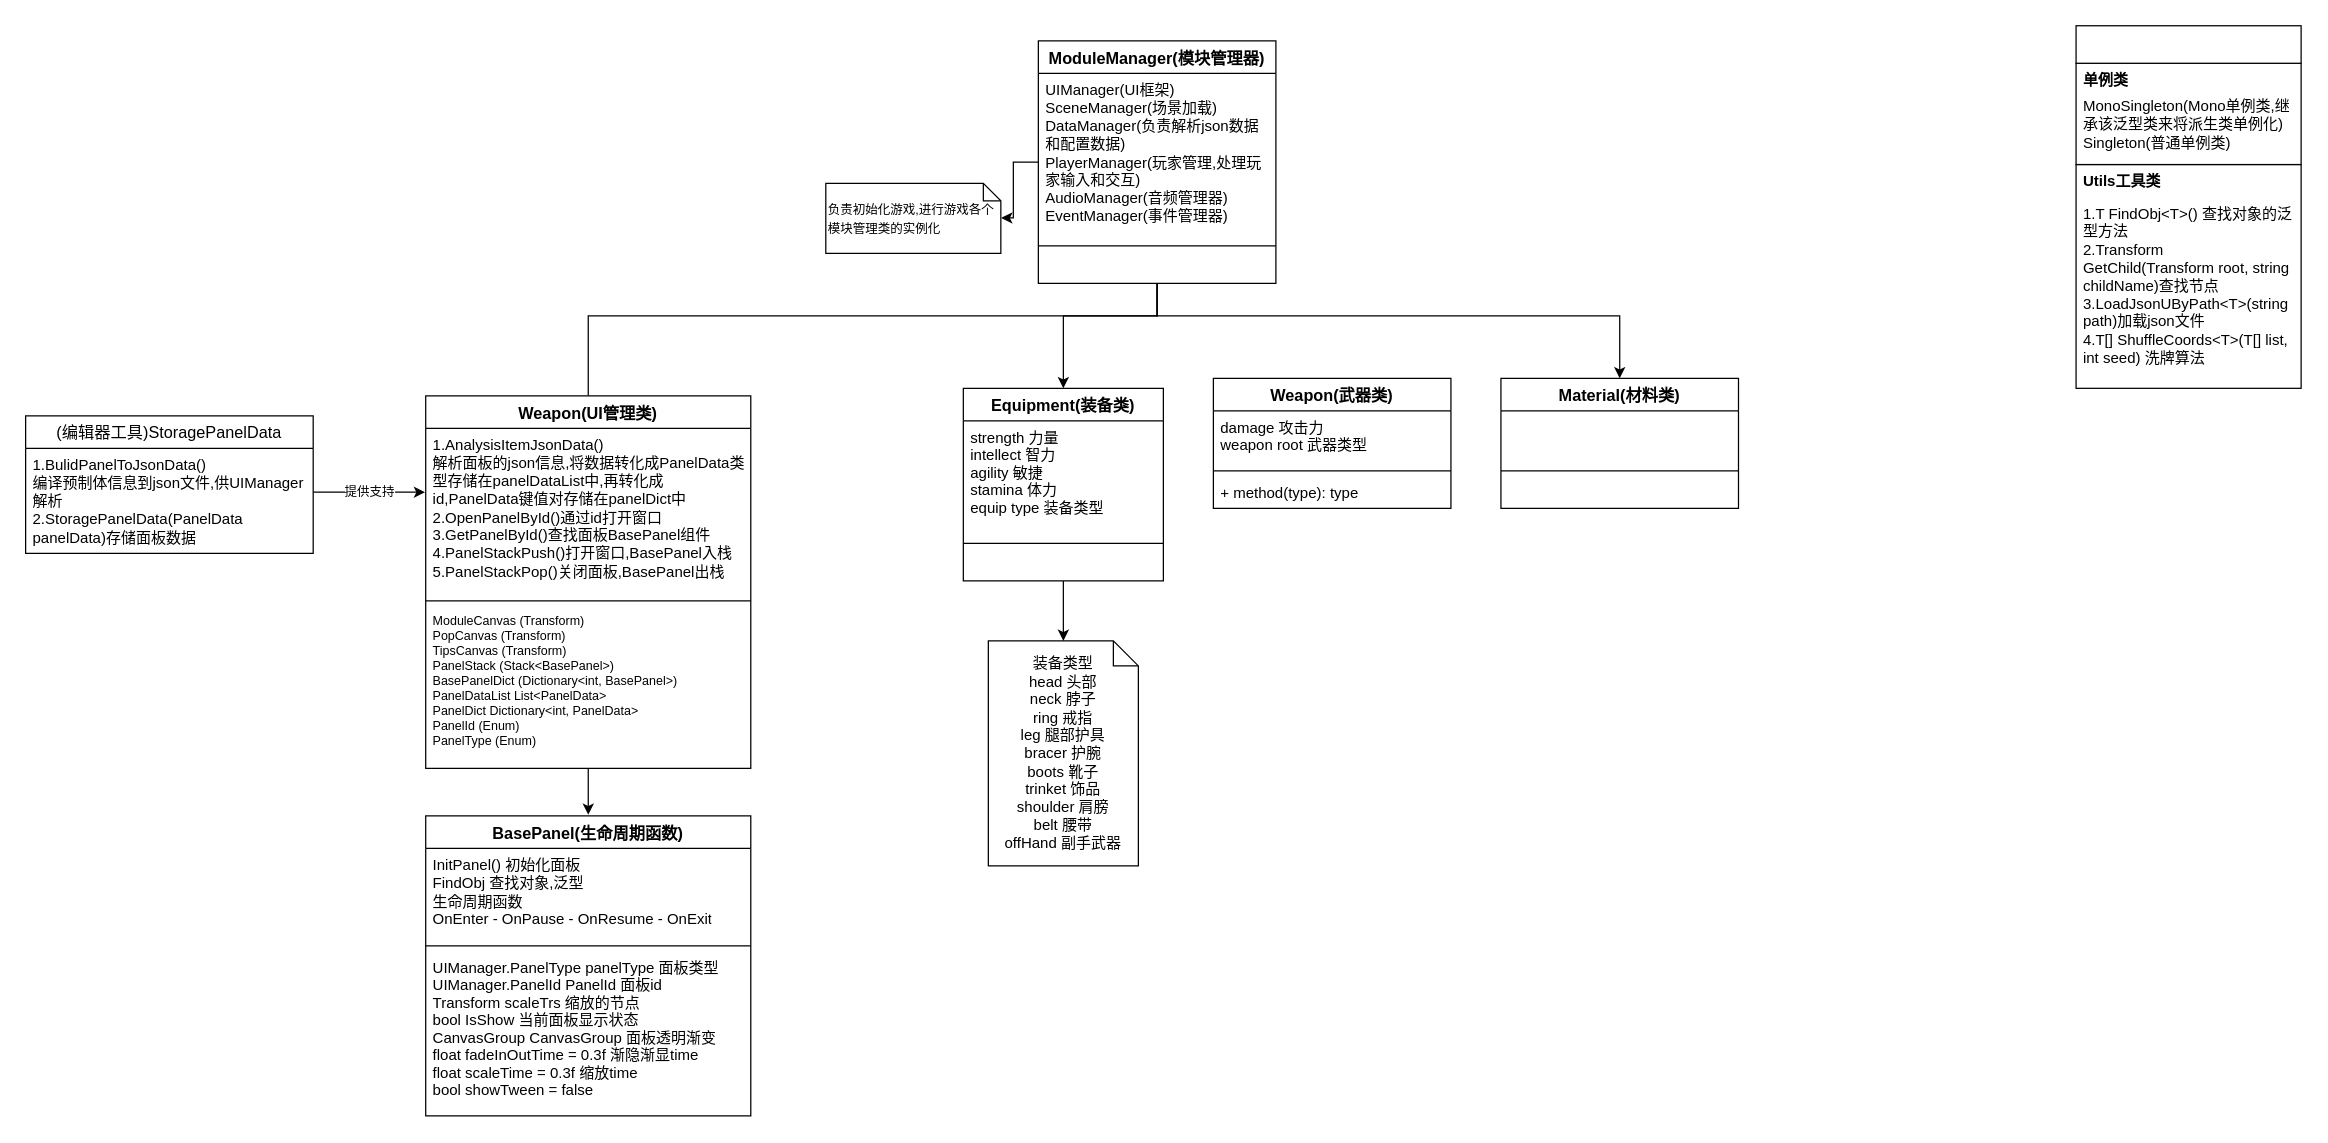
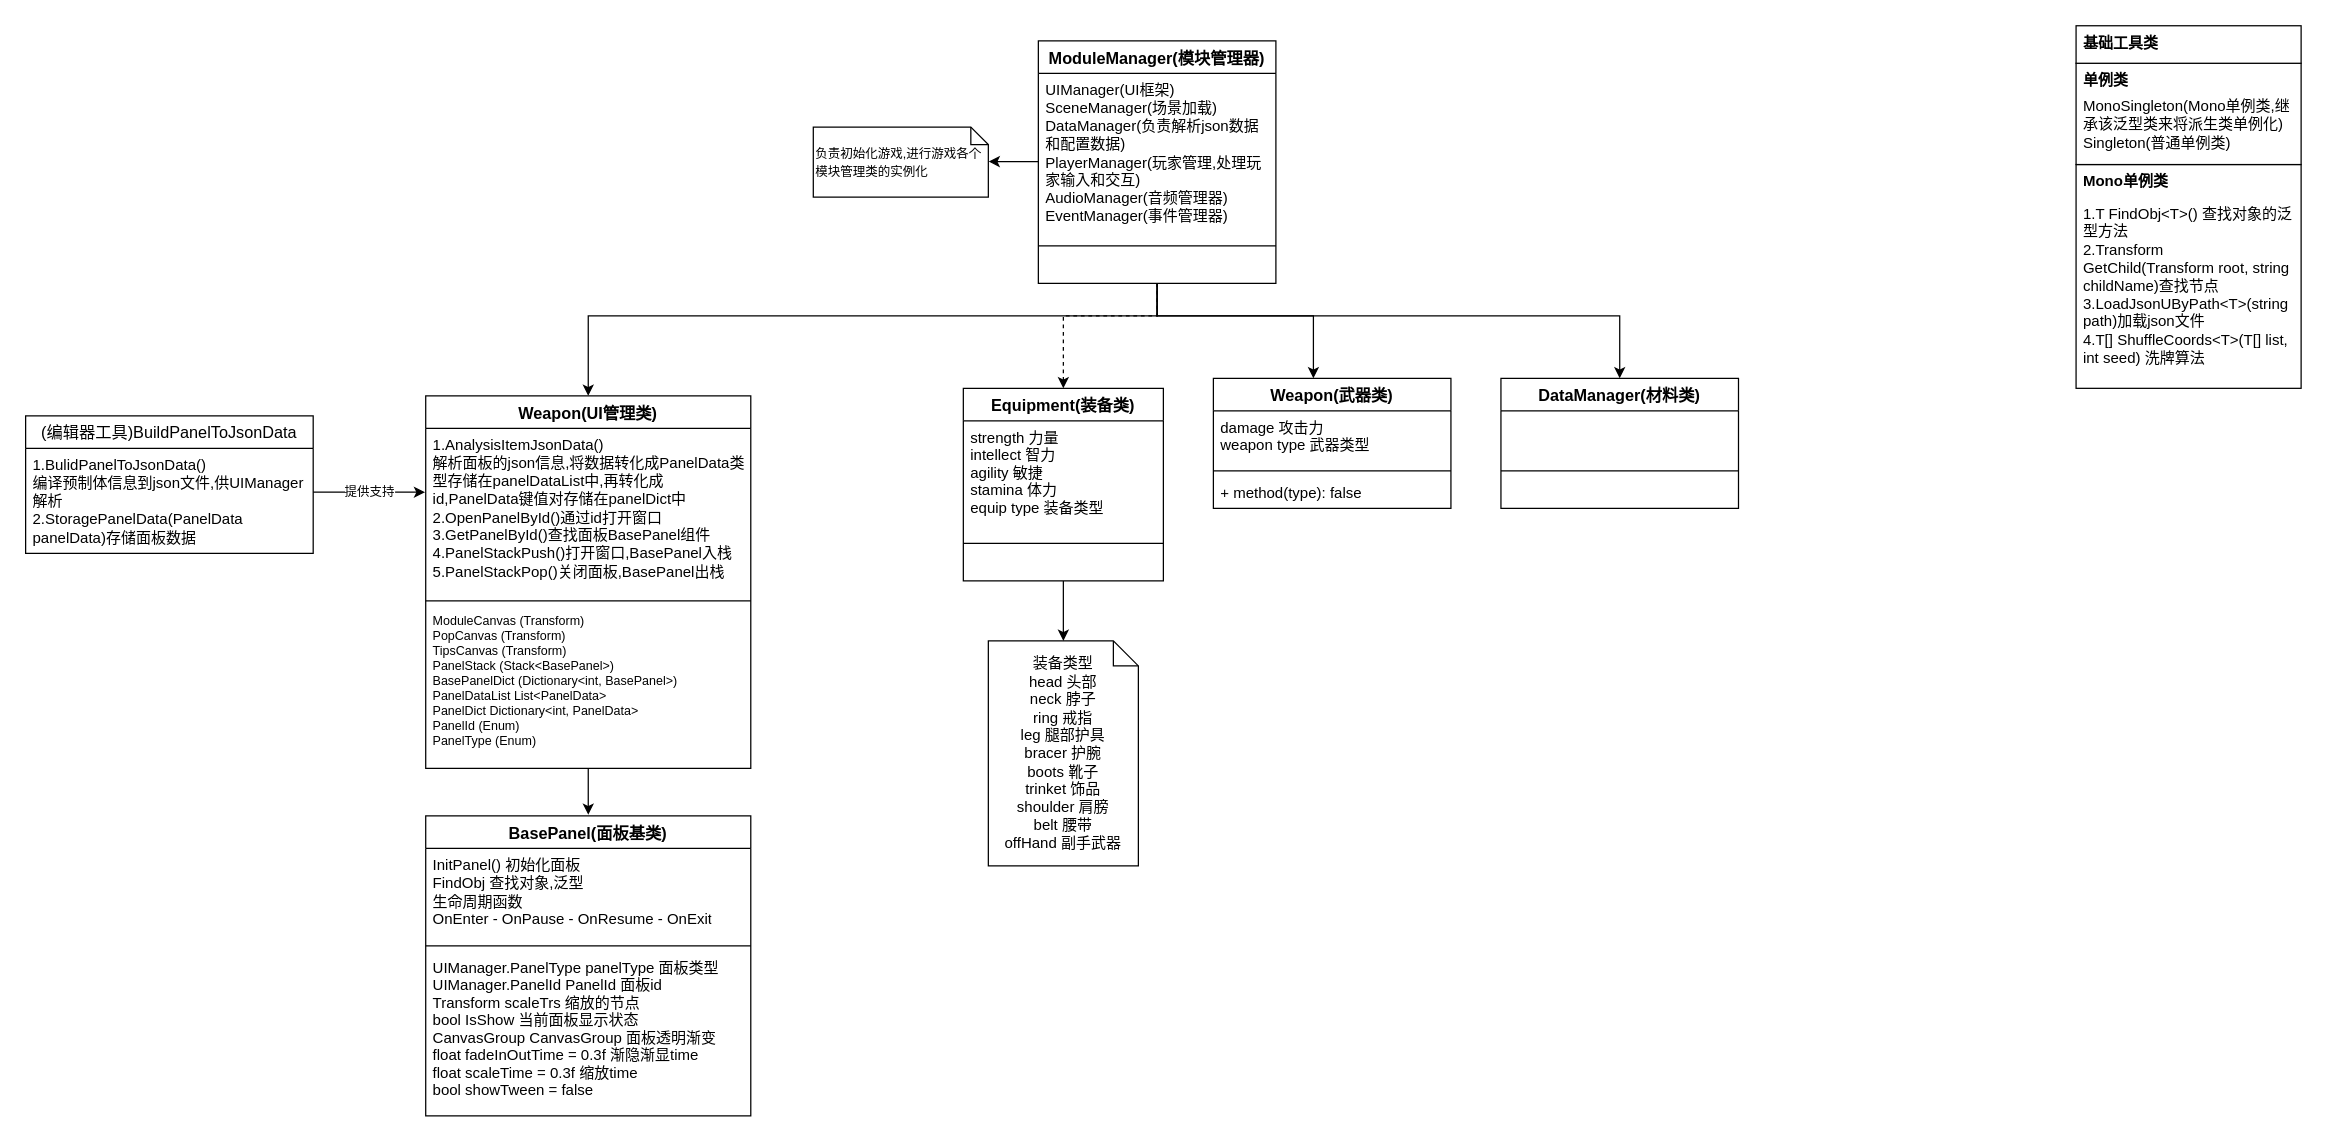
node "基础工具类": added
node "Utils工具类": label "Utils工具类" -> "Mono单例类"
node "负责初始化游戏,进行游戏各个模块管理类的实例化": moved (913, 218) -> (901, 162)
edge "ModuleManager(模块管理器)" -> "Weapon(武器类)": added
edge "ModuleManager(模块管理器)" -> "Equipment(装备类)": style solid -> dashed
edge "ModuleManager(模块管理器)" -- "Weapon(UI管理类)": arrowhead none -> classic
node "Material(材料类)": label "Material(材料类)" -> "DataManager(材料类)"
node "damage 攻击力 weapon root 武器类型": label "damage 攻击力 weapon root 武器类型" -> "damage 攻击力 weapon type 武器类型"
node "(编辑器工具)StoragePanelData": label "(编辑器工具)StoragePanelData" -> "(编辑器工具)BuildPanelToJsonData"
node "+ method(type): type": label "+ method(type): type" -> "+ method(type): false"
node "BasePanel(生命周期函数)": label "BasePanel(生命周期函数)" -> "BasePanel(面板基类)"
